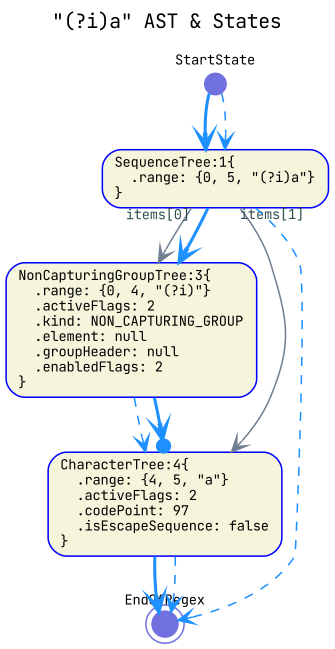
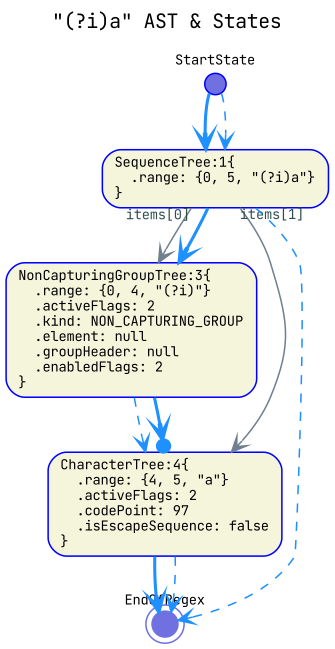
node "StartState": color #7070e0 -> Blue
